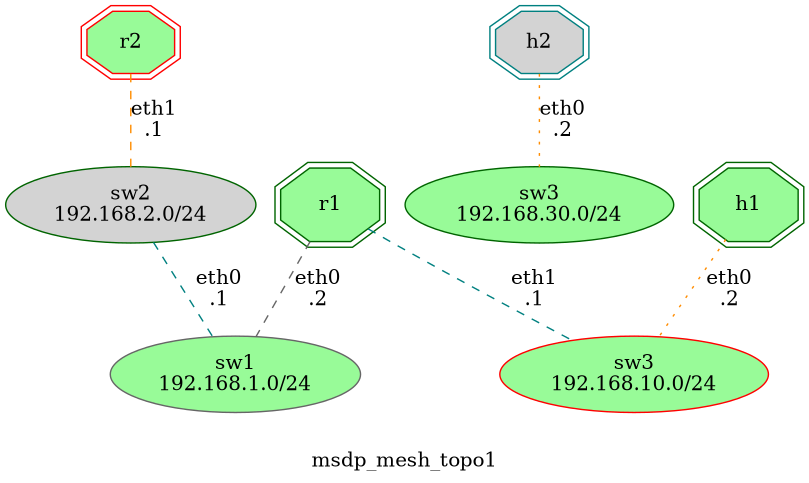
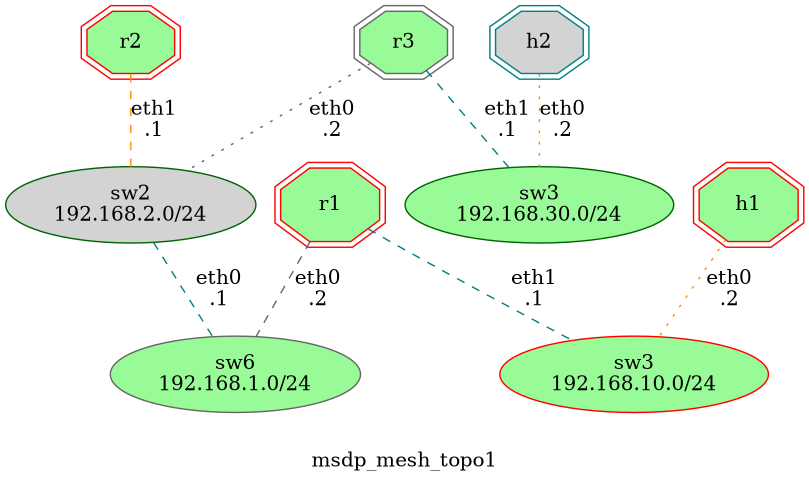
node "r3": added
node "r1": color darkgreen -> red
node "h1": color darkgreen -> red
node "sw1 192.168.1.0/24": label "sw1 192.168.1.0/24" -> "sw6 192.168.1.0/24"
